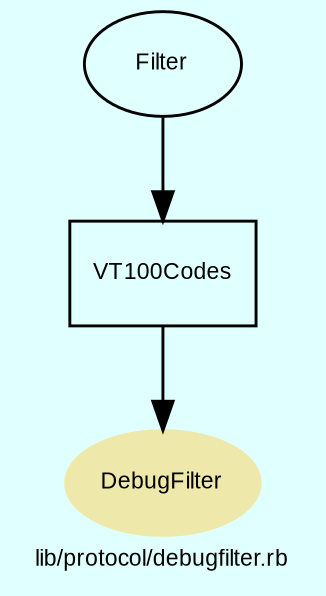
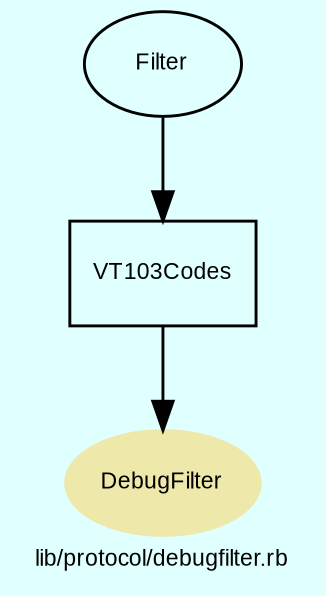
node "VT100Codes": label "VT100Codes" -> "VT103Codes"
